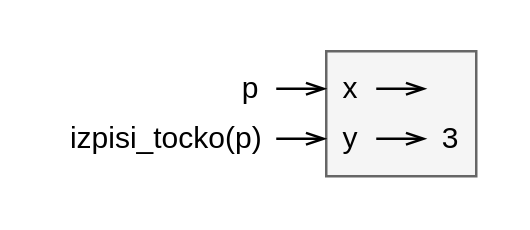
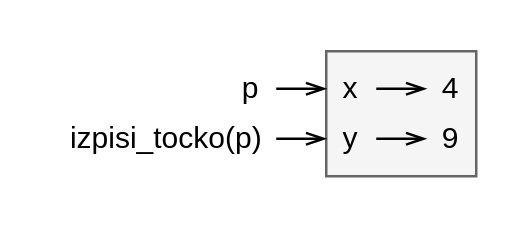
node "4": added
node "3": label "3" -> "9"
